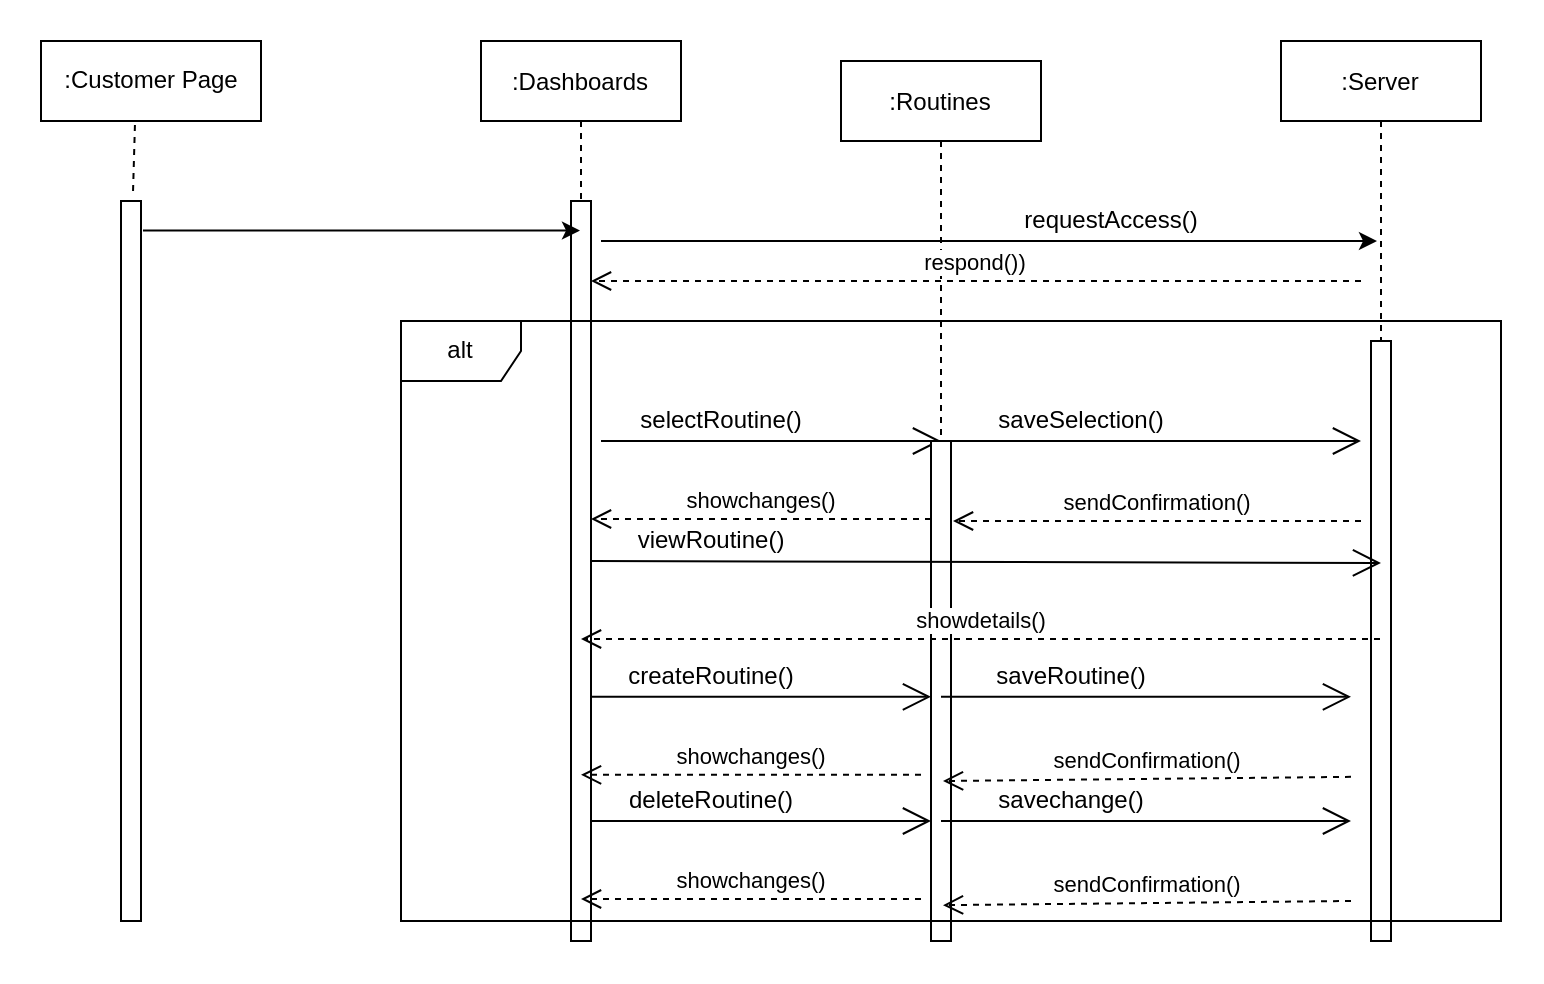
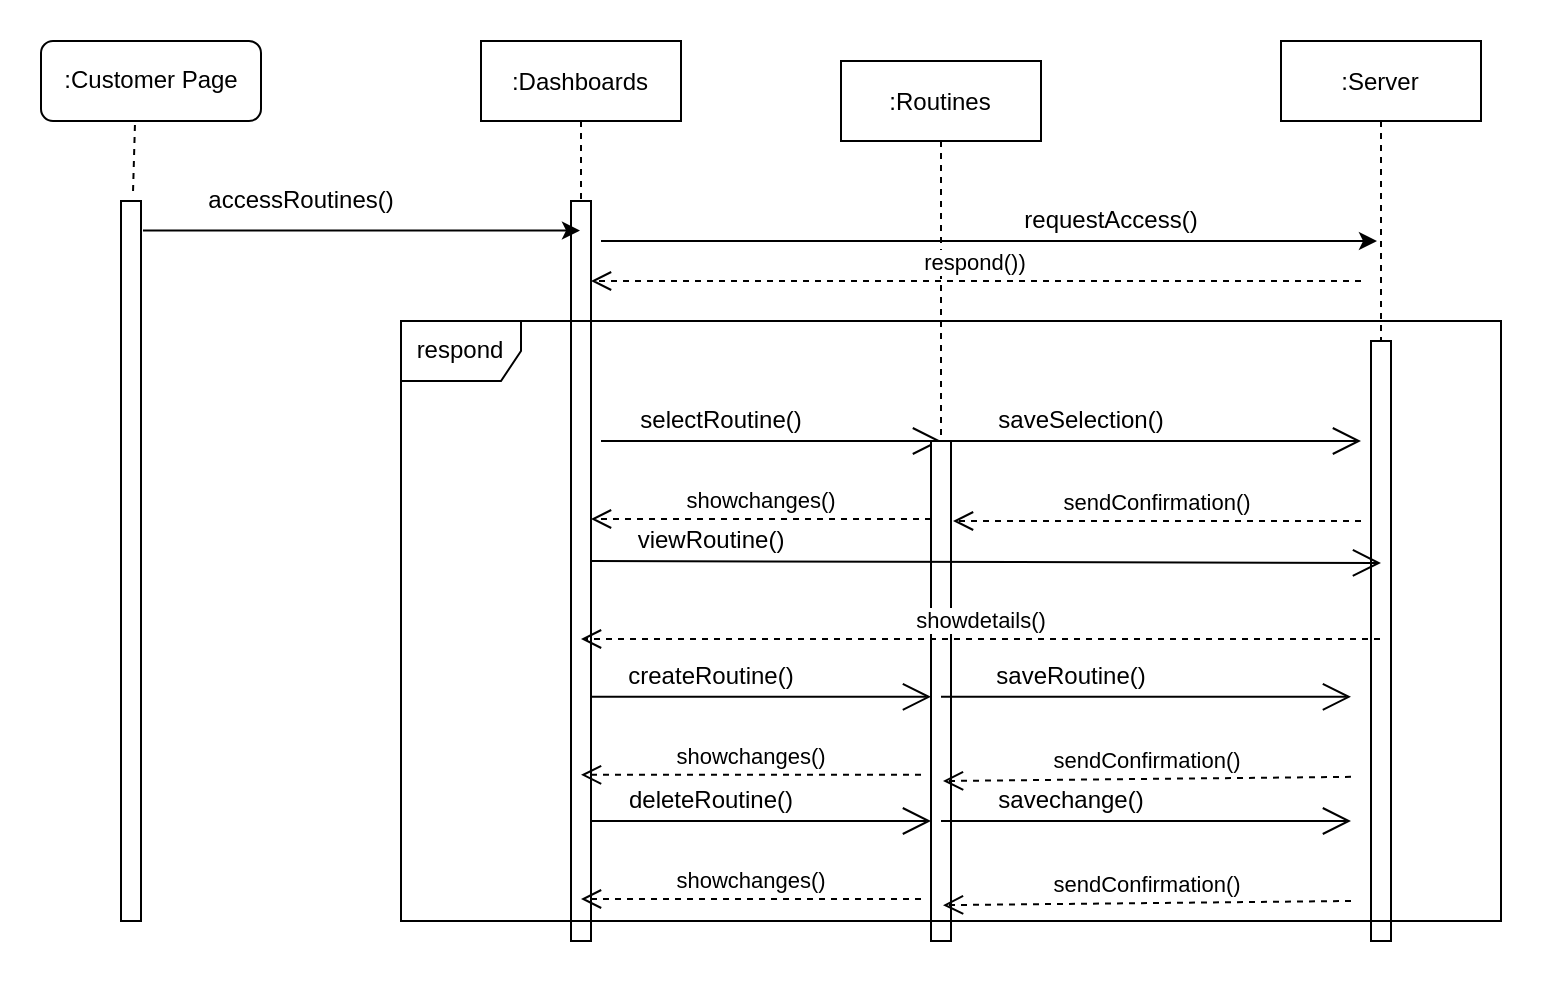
node ":Customer Page": shape rectangle -> rounded rectangle
node "accessRoutines()": added
node "alt": label "alt" -> "respond"
